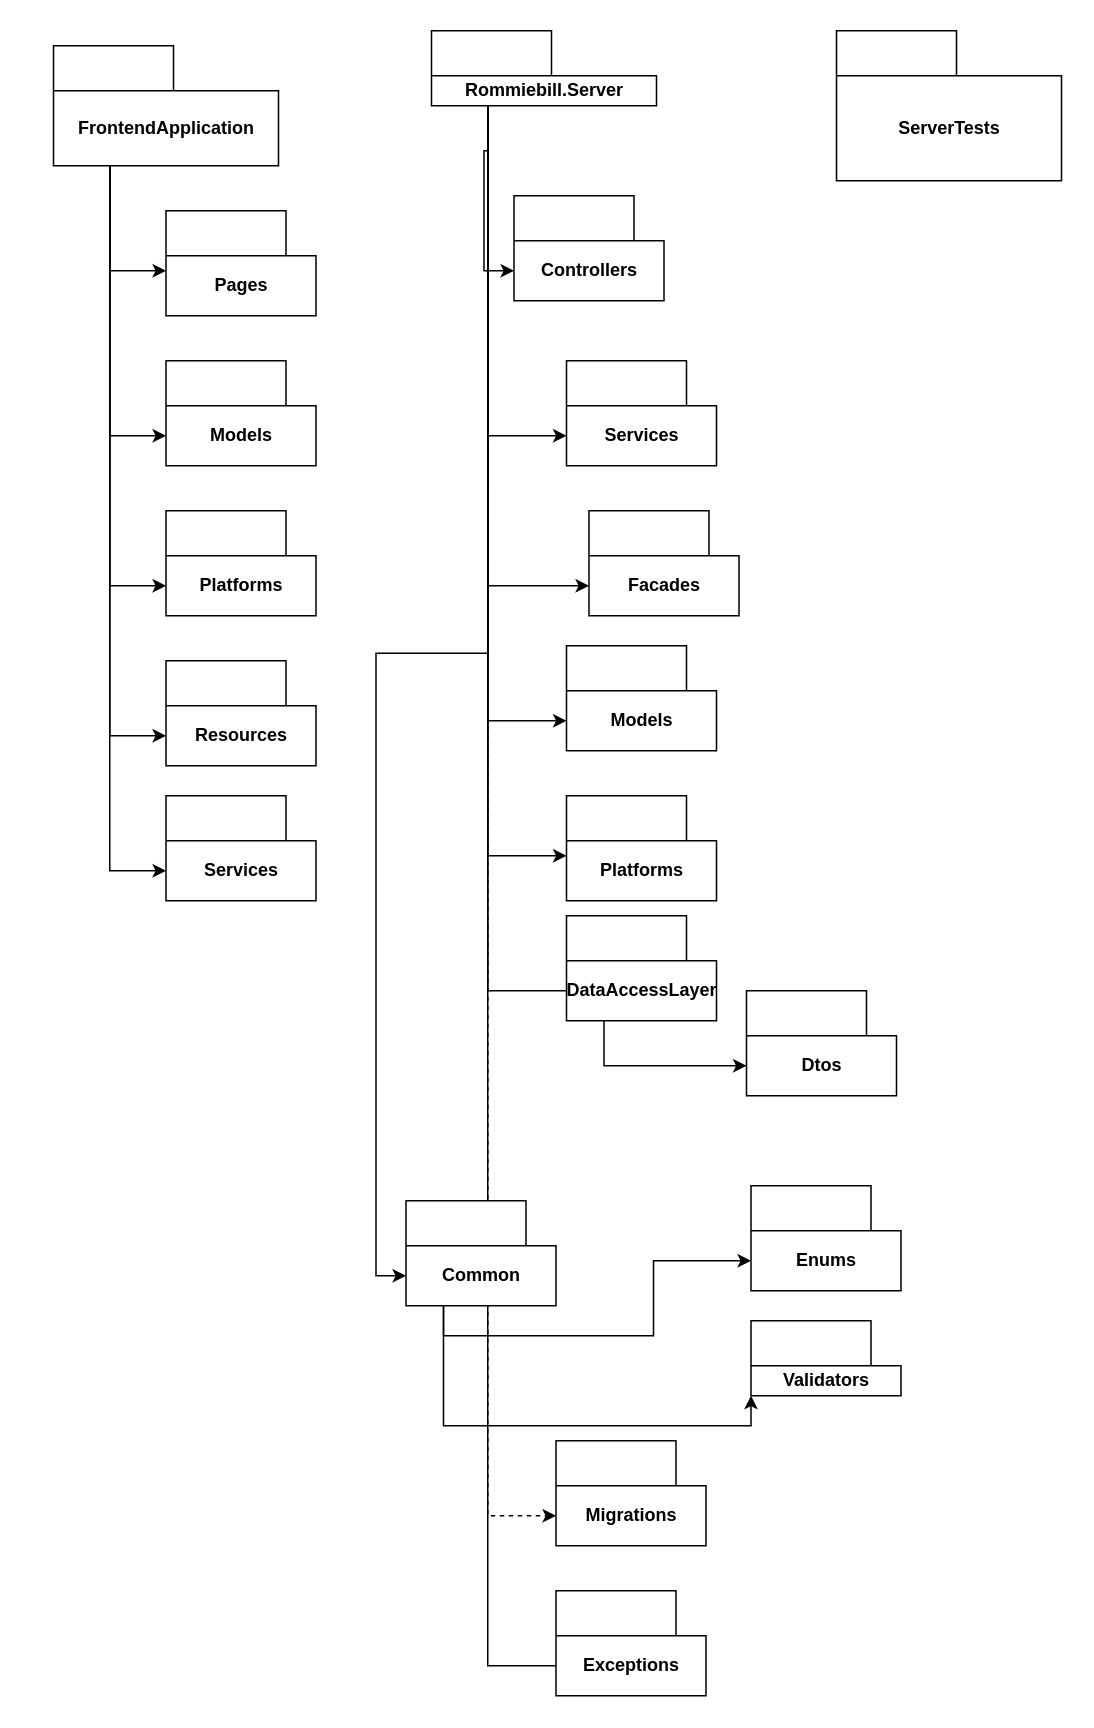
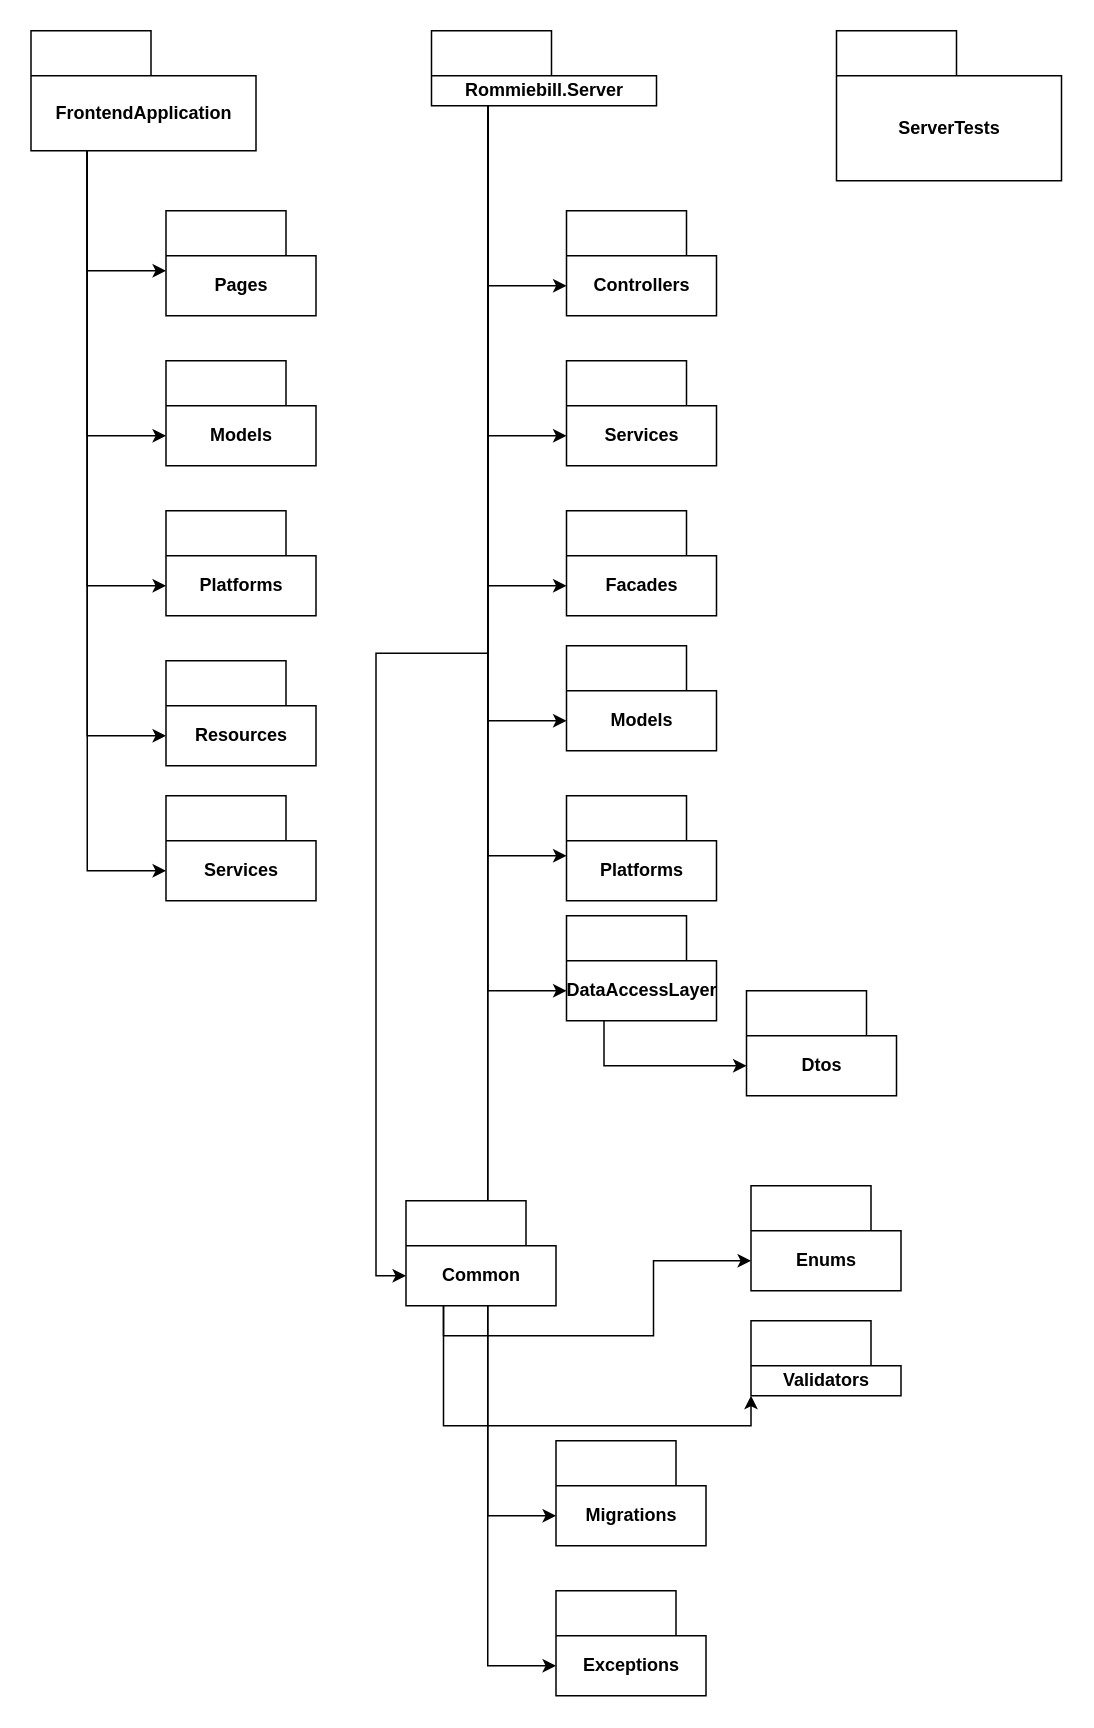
node "FrontendApplication": moved (166, 106) -> (143, 91)
node "Controllers": moved (589, 248) -> (641, 263)
node "Facades": moved (664, 563) -> (641, 563)
edge "Rommiebill.Server" -- "DataAccessLayer": arrowhead none -> classic
edge "Rommiebill.Server" -> "Migrations": style dashed -> solid
edge "Rommiebill.Server" -- "Exceptions": arrowhead none -> classic
